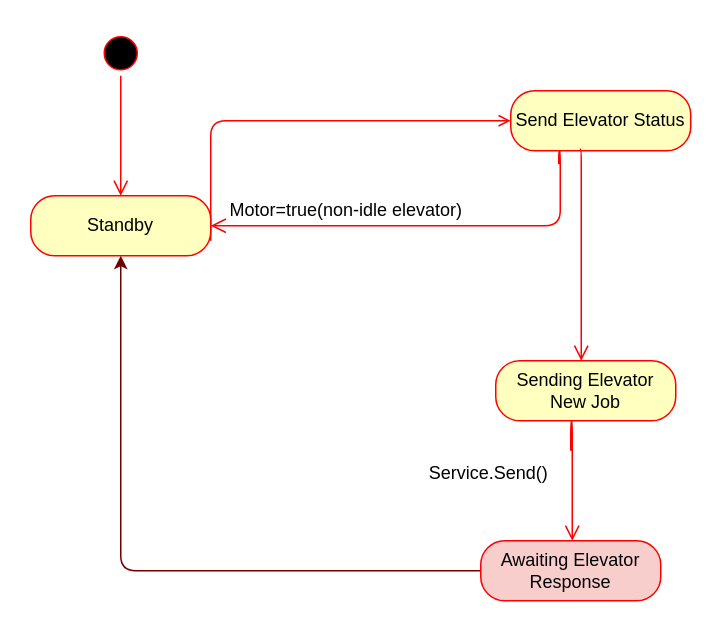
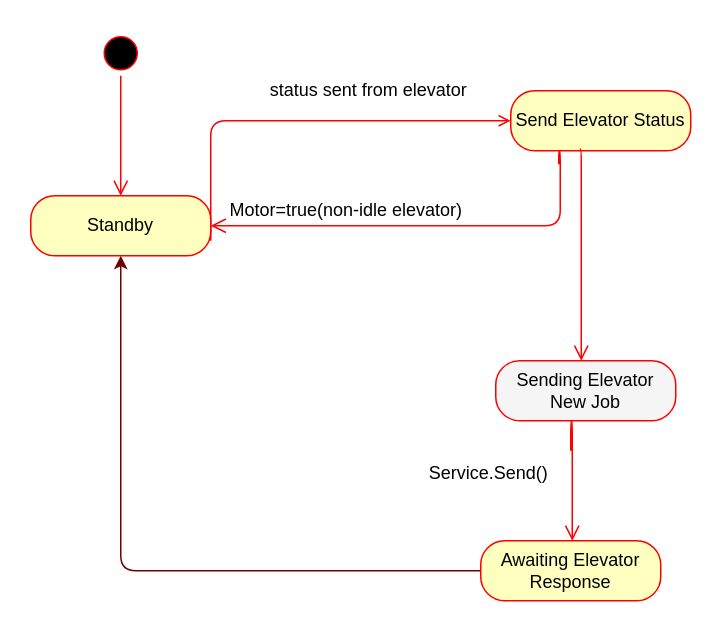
node "status sent from elevator": added
node "Sending Elevator New Job": fillcolor #ffffc0 -> #f5f5f5
node "Awaiting Elevator Response": fillcolor #f8cecc -> #ffffc0
